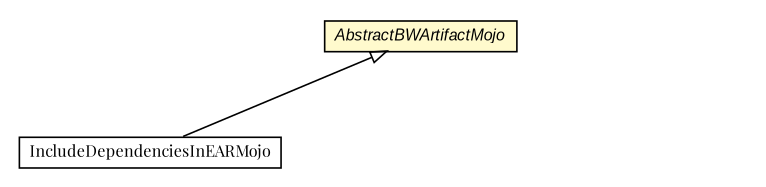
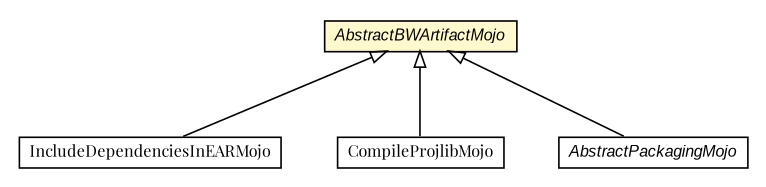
node "CompileProjlibMojo": added
node "AbstractPackagingMojo": added
